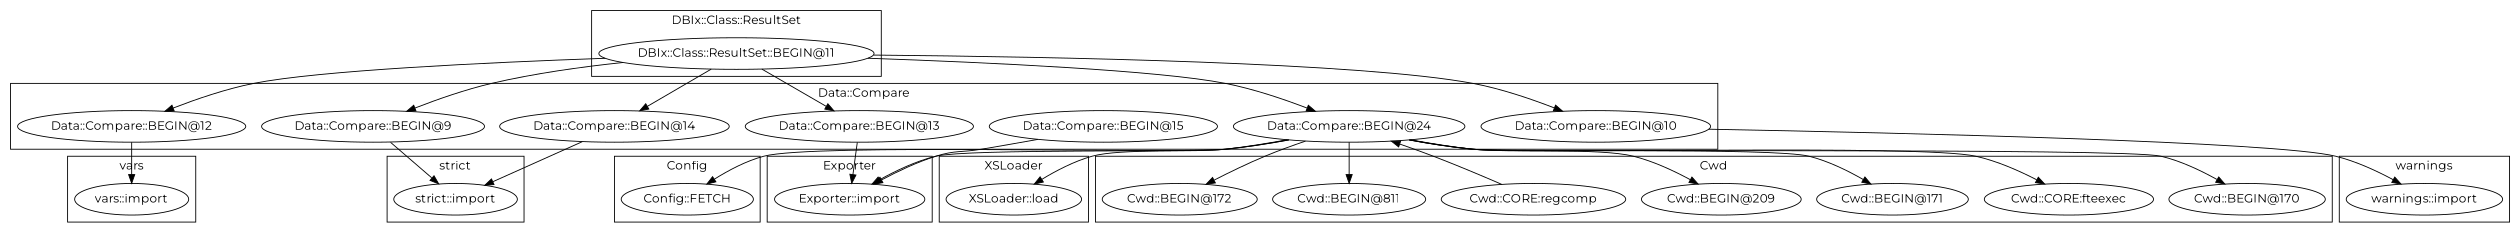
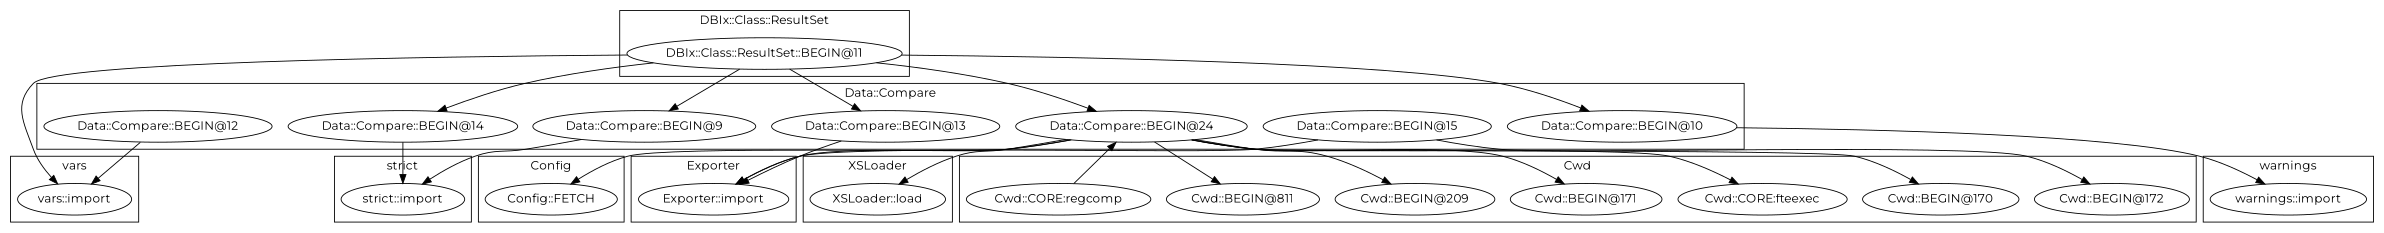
edge "DBIx::Class::ResultSet::BEGIN@11" -> "Data::Compare::BEGIN@12": now "DBIx::Class::ResultSet::BEGIN@11" -> "vars::import"
edge "Data::Compare::BEGIN@24" -> "Cwd::BEGIN@172": now "Data::Compare::BEGIN@15" -> "Cwd::BEGIN@172"
